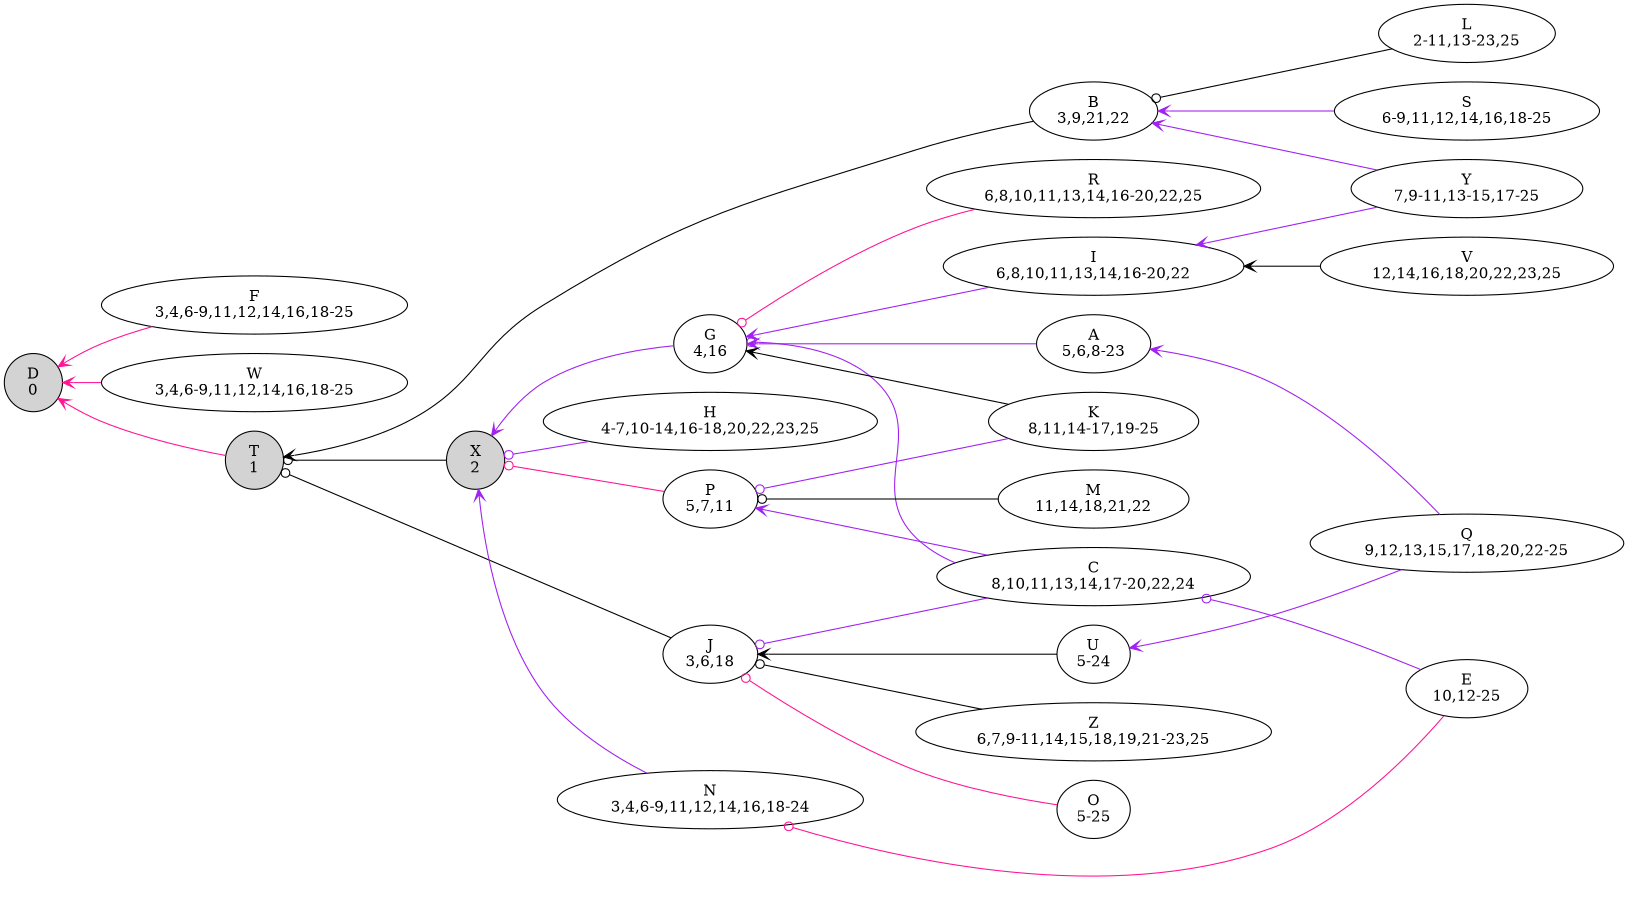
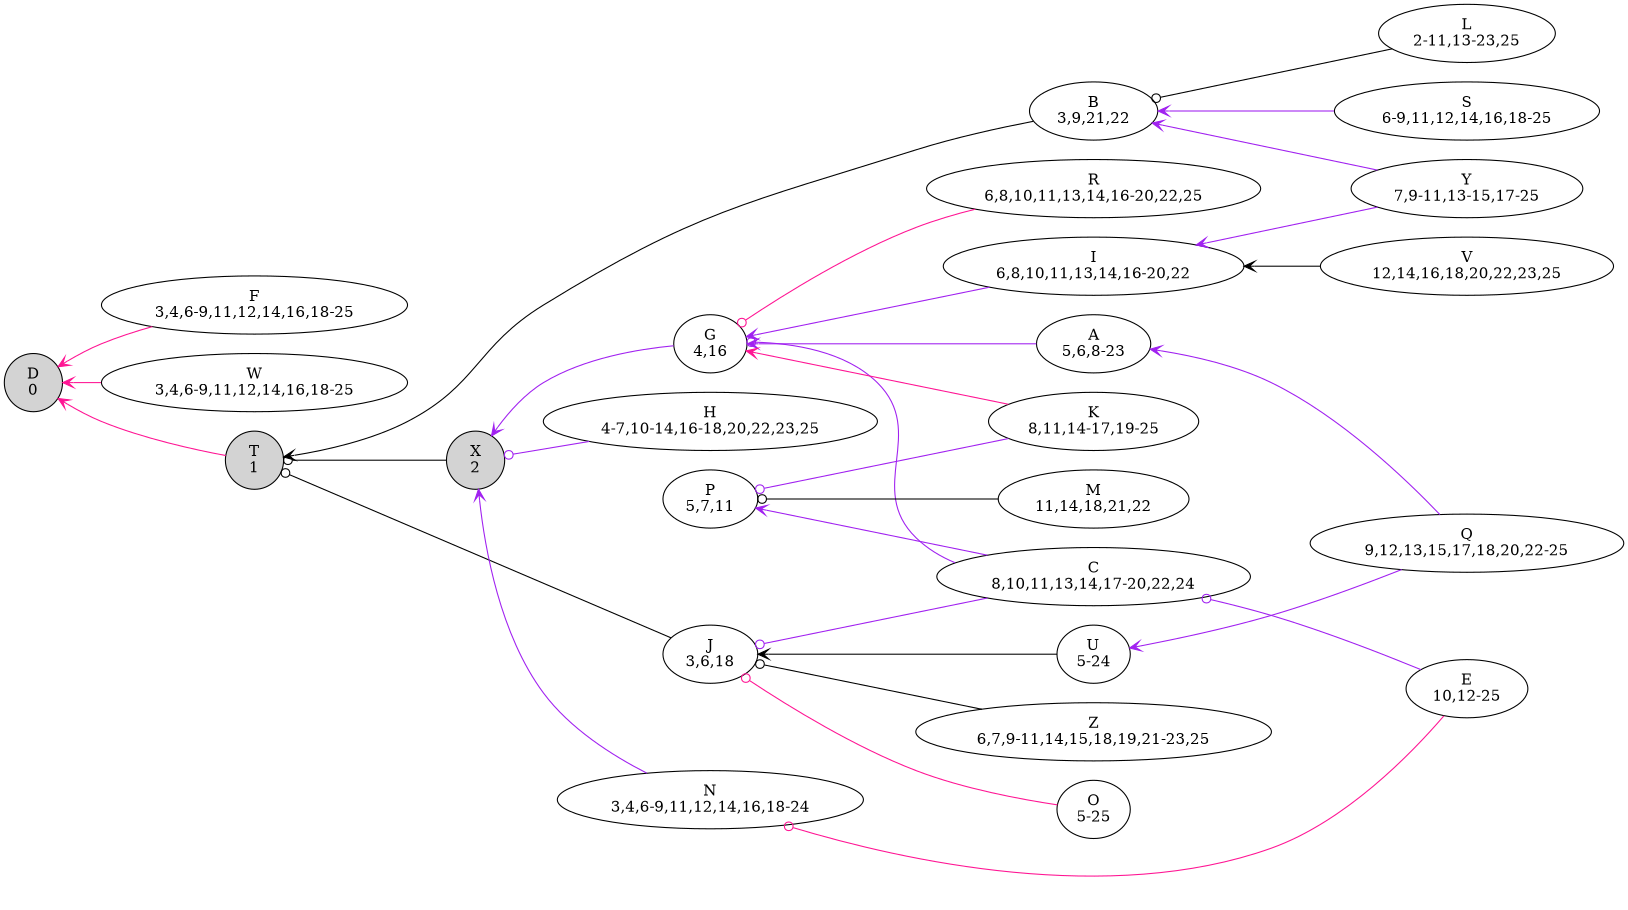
edge "K 8,11,14-17,19-25" -> "G 4,16": color black -> deeppink
edge "P 5,7,11" -> "X 2": removed
